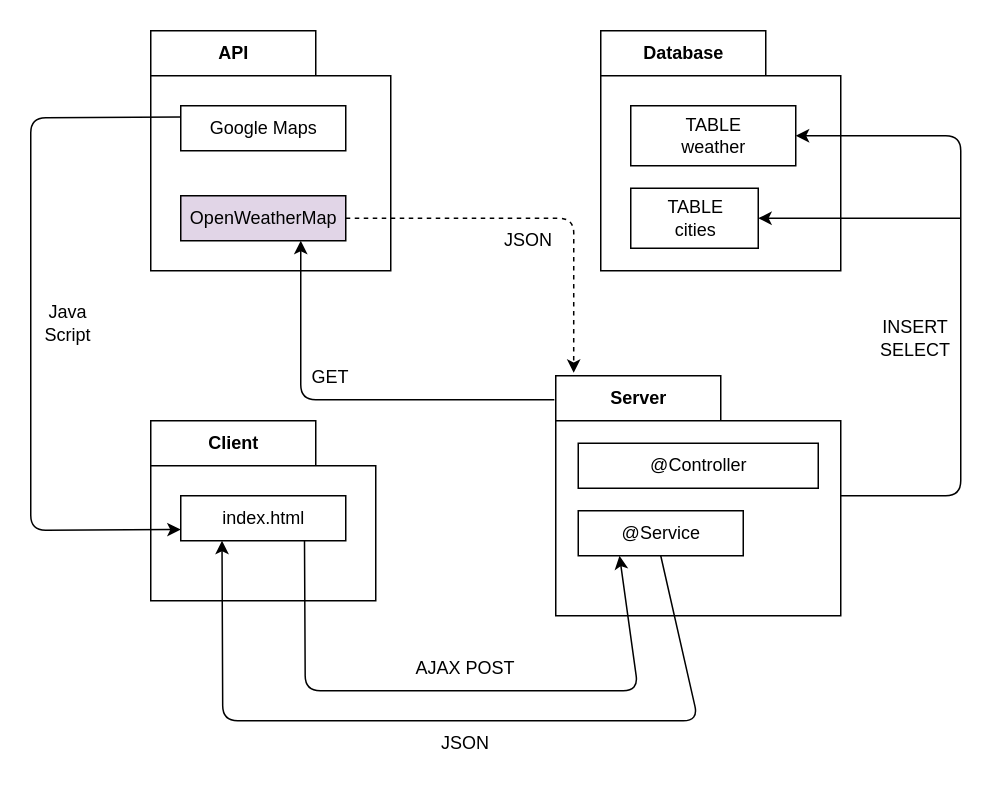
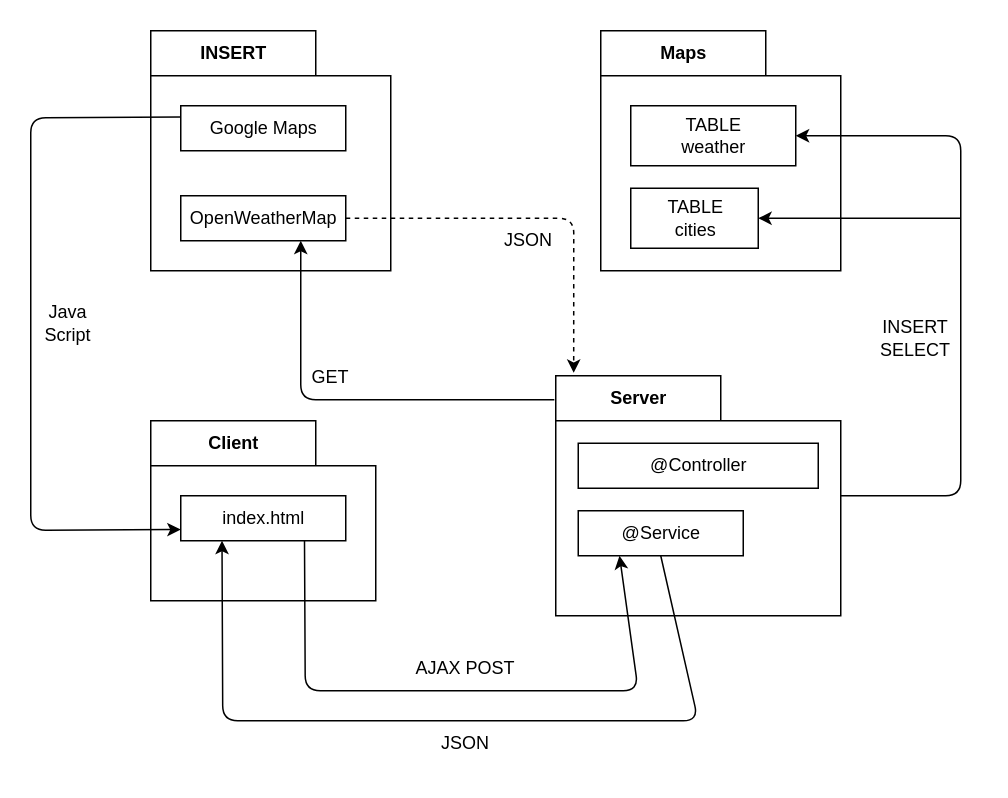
node "API": label "API" -> "INSERT"
node "Database": label "Database" -> "Maps"
node "OpenWeatherMap": fillcolor #e1d5e7 -> #ffffff
